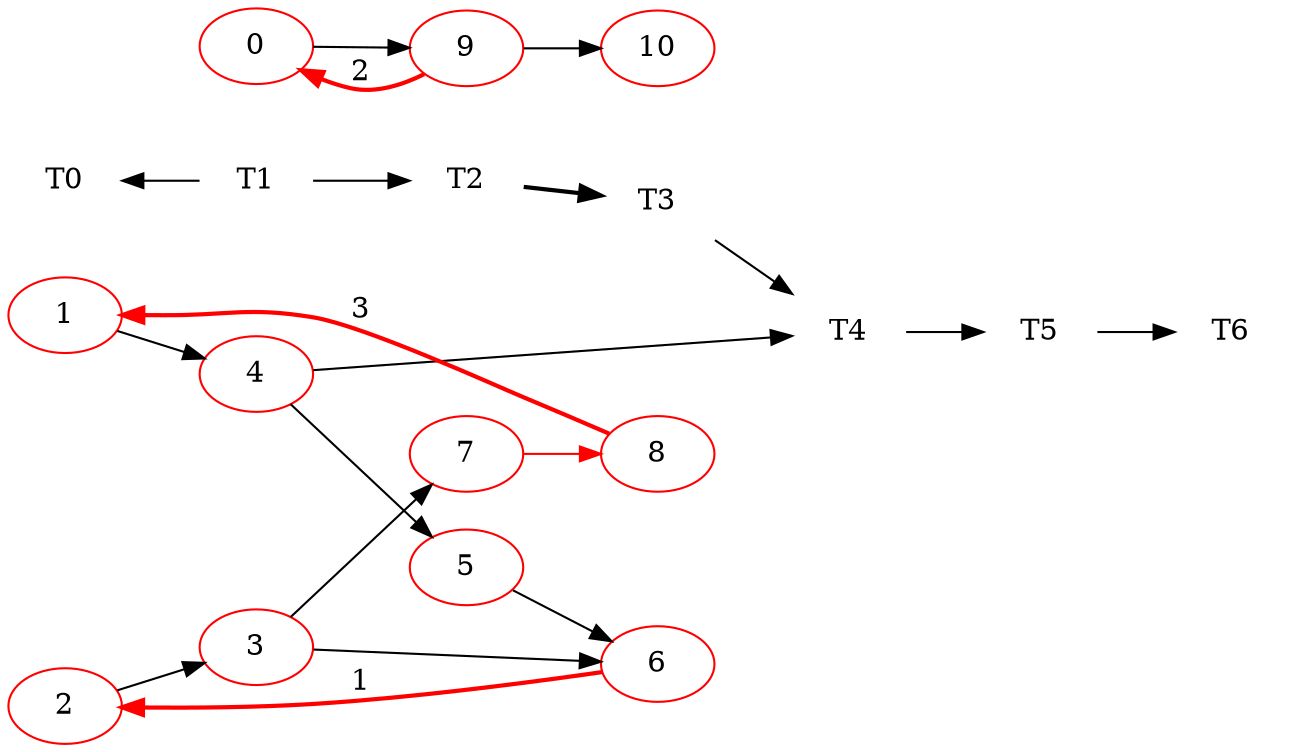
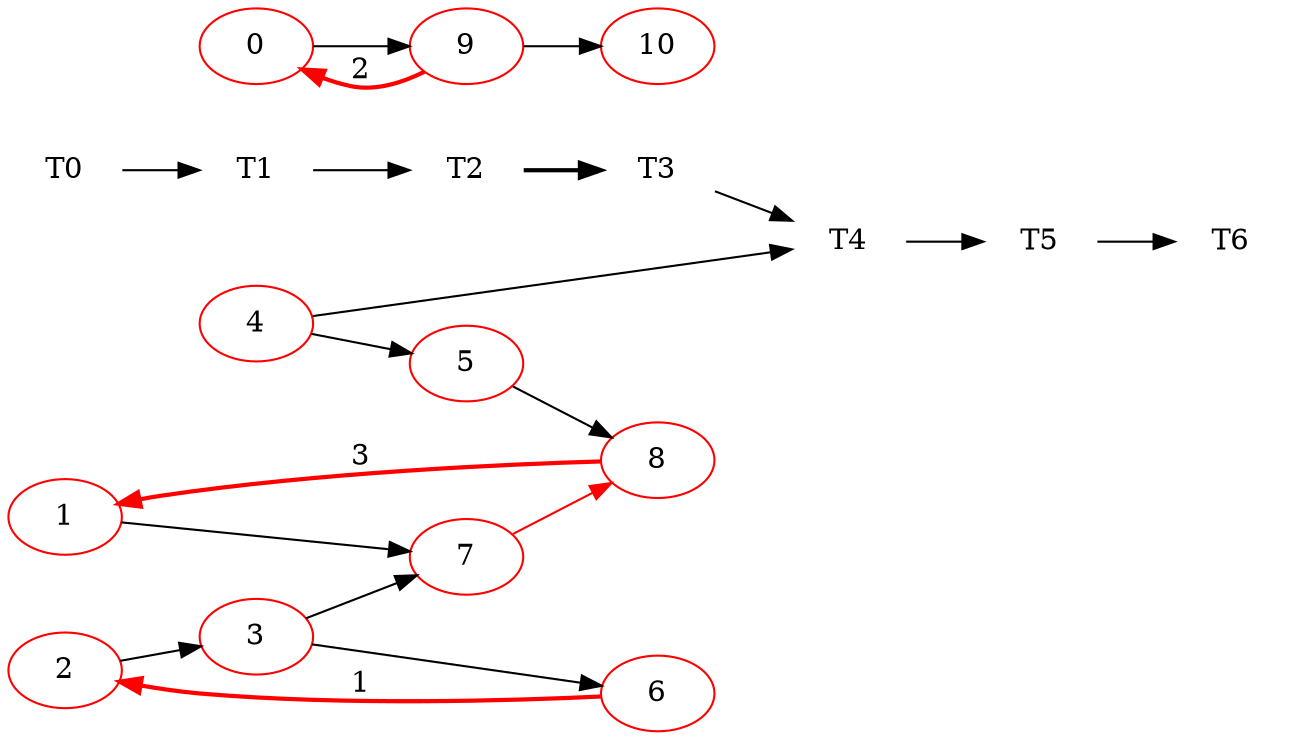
edge "T1" -> "T0": reversed
edge "1" -> "4": now "1" -> "7"
edge "5" -> "6": now "5" -> "8"
